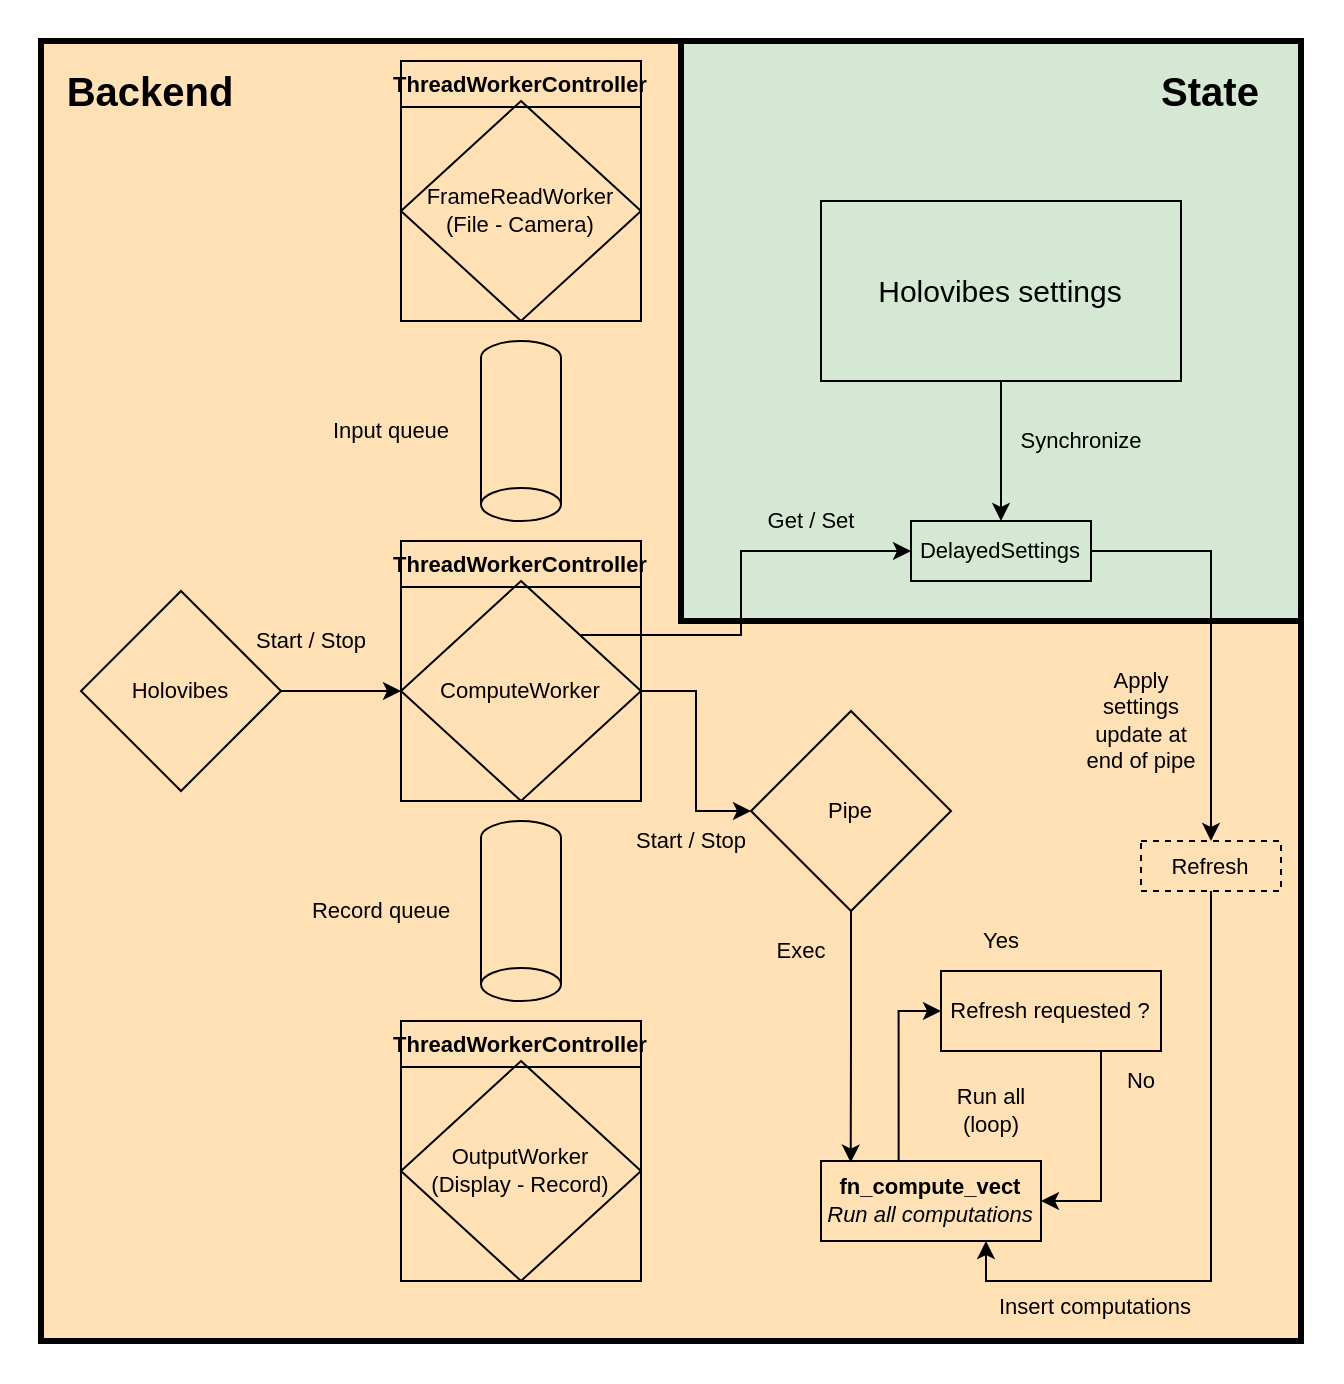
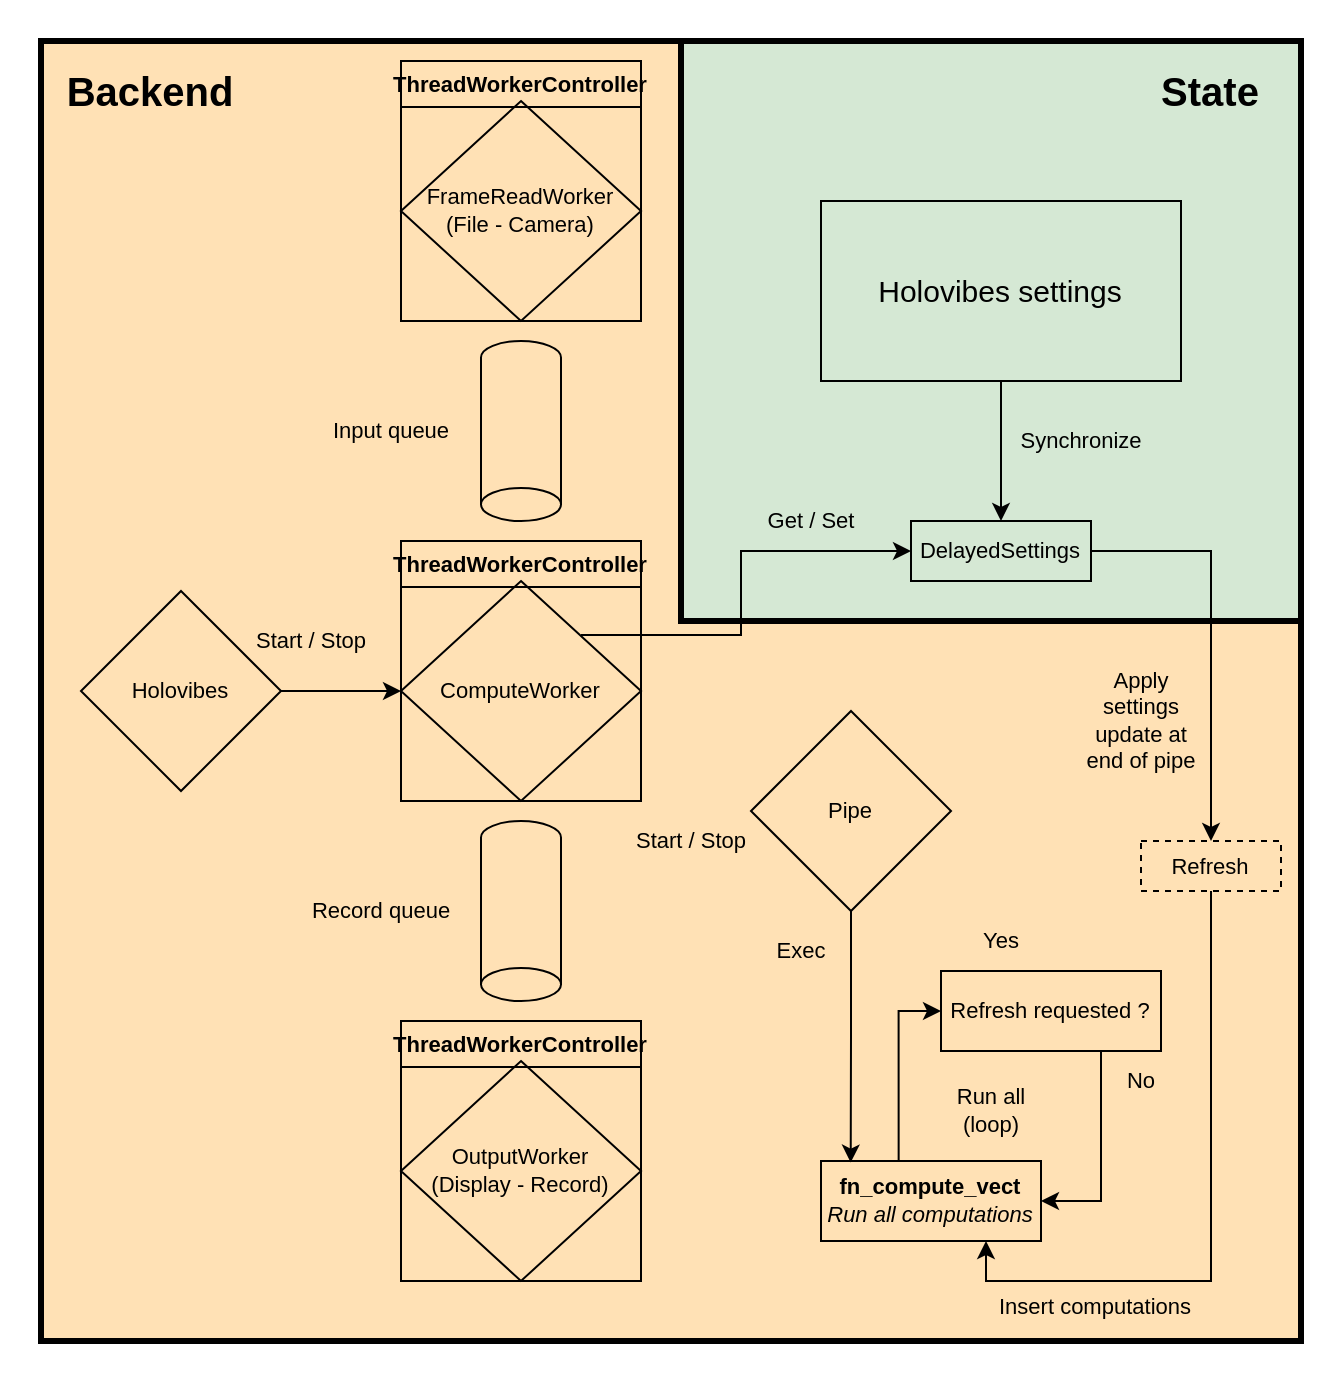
edge "ComputeWorker" -> "Pipe": removed
